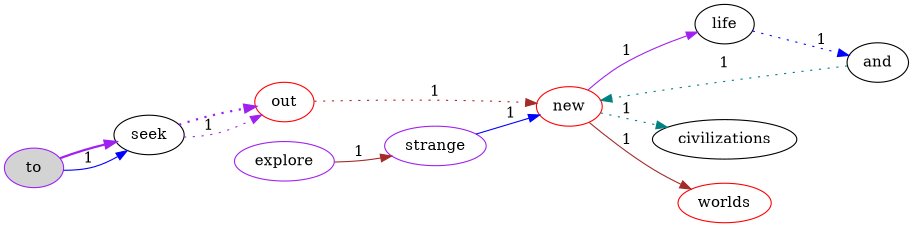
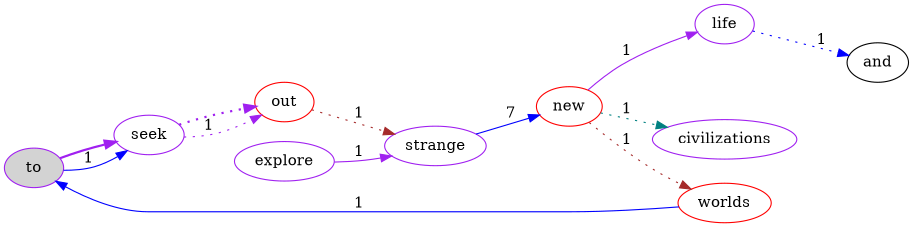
node "life": color black -> purple
edge "and" -> "new": removed, label "1"
edge "out" -> "new": now "out" -> "strange"
edge "strange" -> "new": label "1" -> "7"
node "seek": color black -> purple
node "civilizations": color black -> purple
edge "new" -> "worlds": style solid -> dotted
edge "explore" -> "strange": color brown -> purple
edge "worlds" -> "to": added, label "1"
